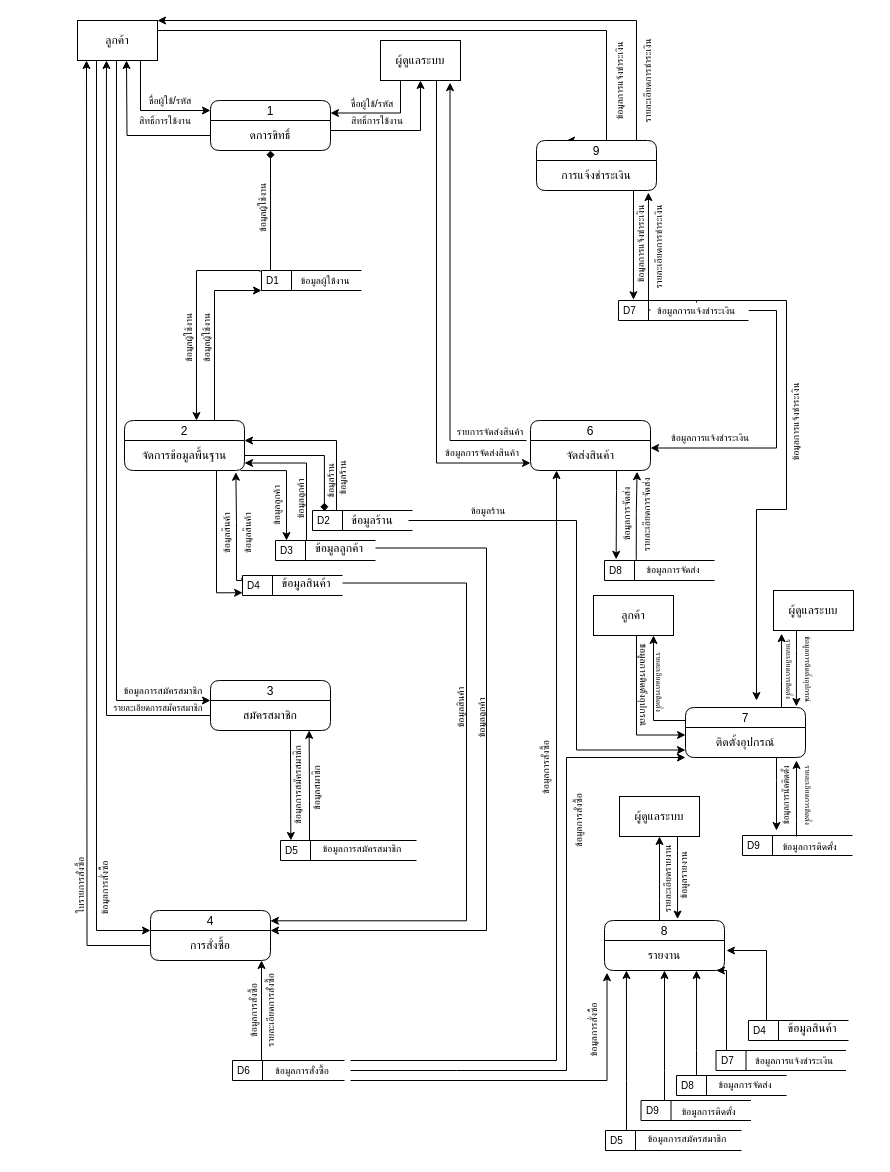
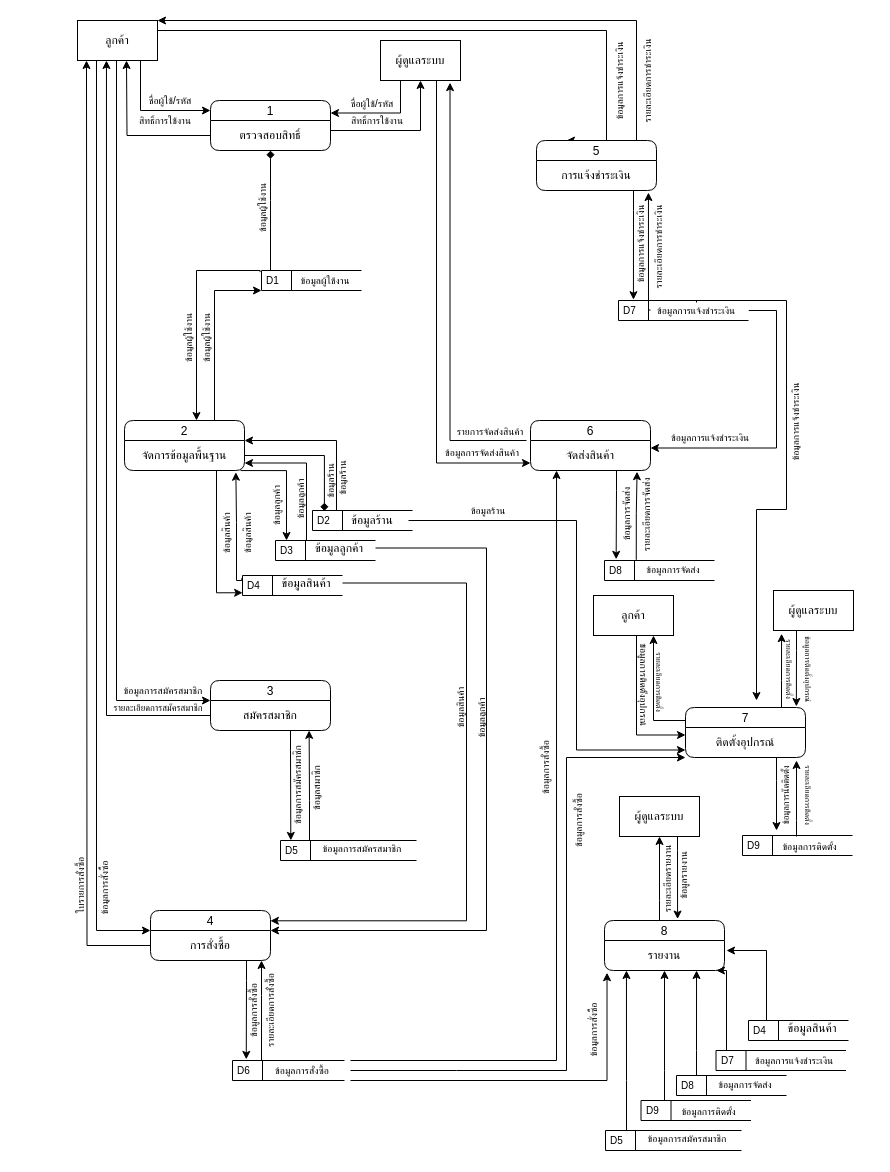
node "ดการขิทธิ์": label "ดการขิทธิ์" -> "ตรวจสอบสิทธิ์"
node "9": label "9" -> "5"
edge "การสั่งซื้อ" -> "D6": added
